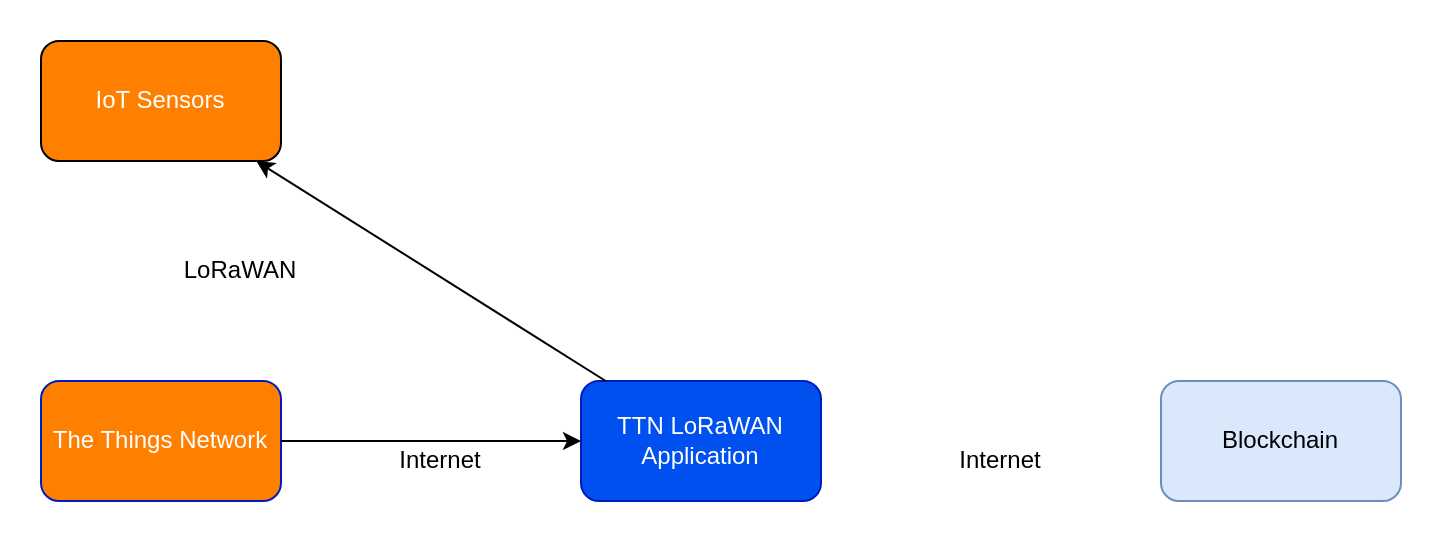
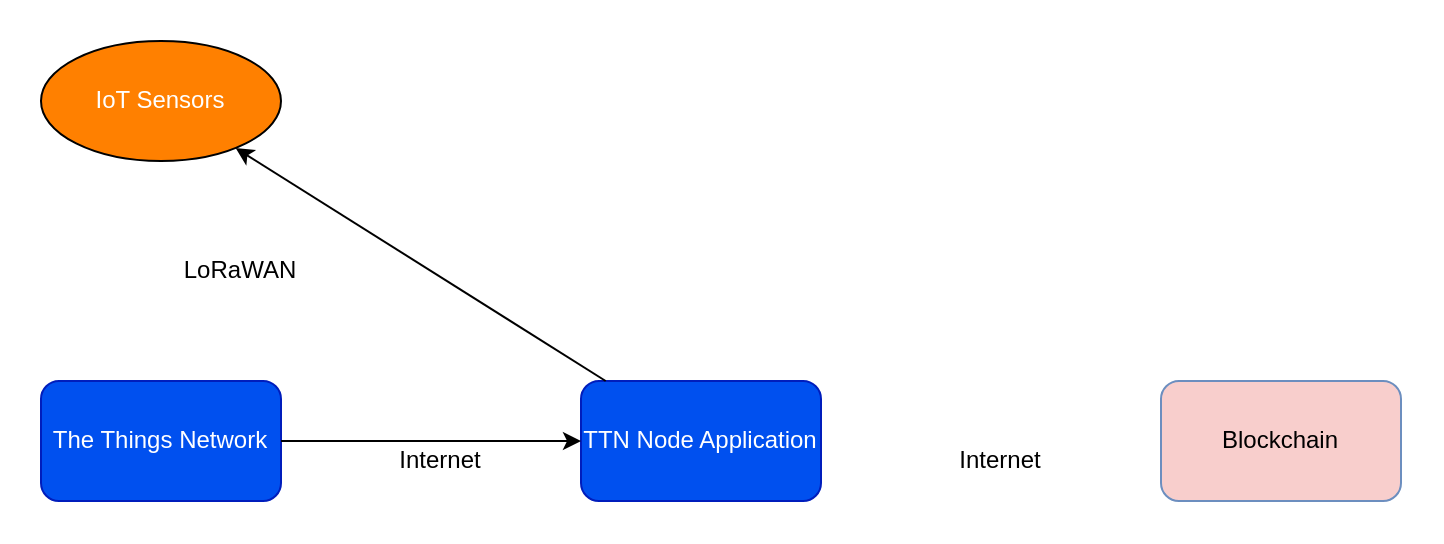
node "IoT Sensors": shape rounded rectangle -> ellipse
node "The Things Network": fillcolor #ff8000 -> #0050ef
node "TTN LoRaWAN Application": label "TTN LoRaWAN Application" -> "TTN Node Application"
node "Blockchain": fillcolor #dae8fc -> #f8cecc
